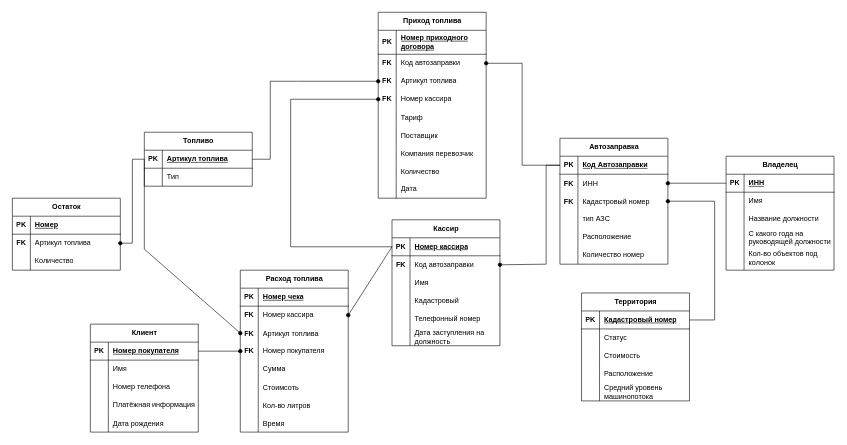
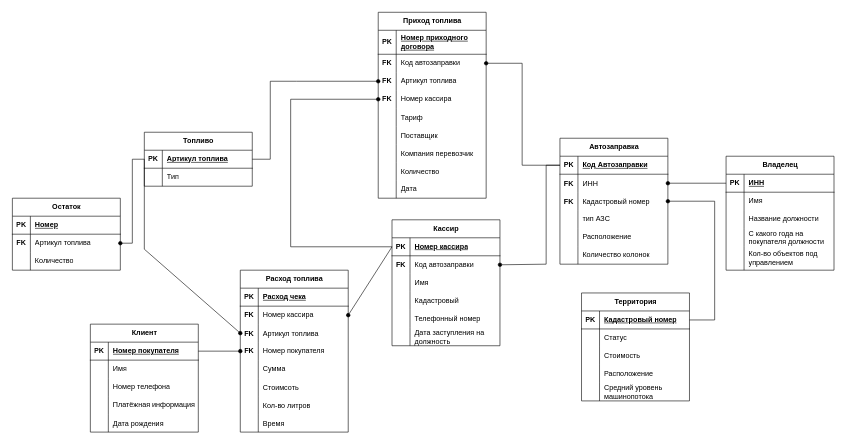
node "С какого года на руководящей должности": label "С какого года на руководящей должности" -> "С какого года на покупателя должности"
node "Количество номер": label "Количество номер" -> "Количество колонок"
node "Кол-во объектов под колонок": label "Кол-во объектов под колонок" -> "Кол-во объектов под управлением"
node "Номер чека": label "Номер чека" -> "Расход чека"
